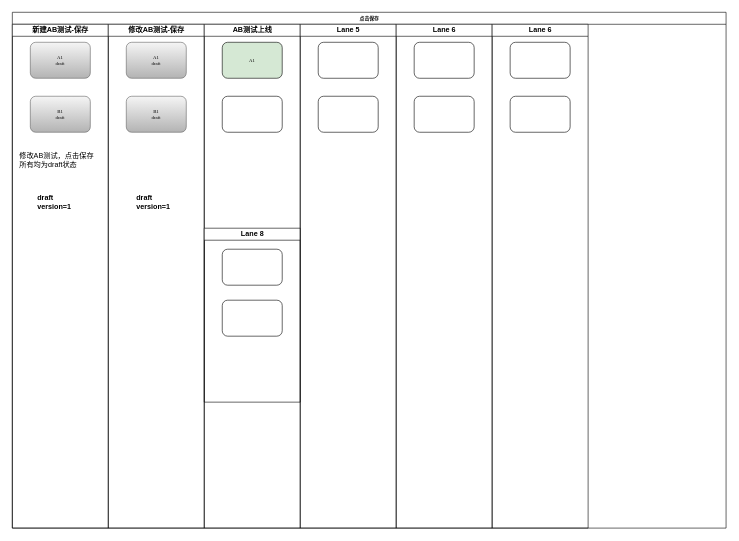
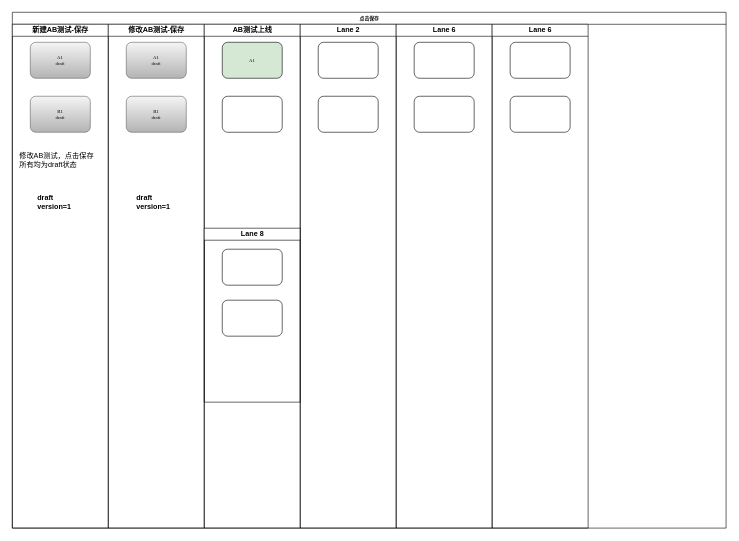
node "Lane 5": label "Lane 5" -> "Lane 2"
